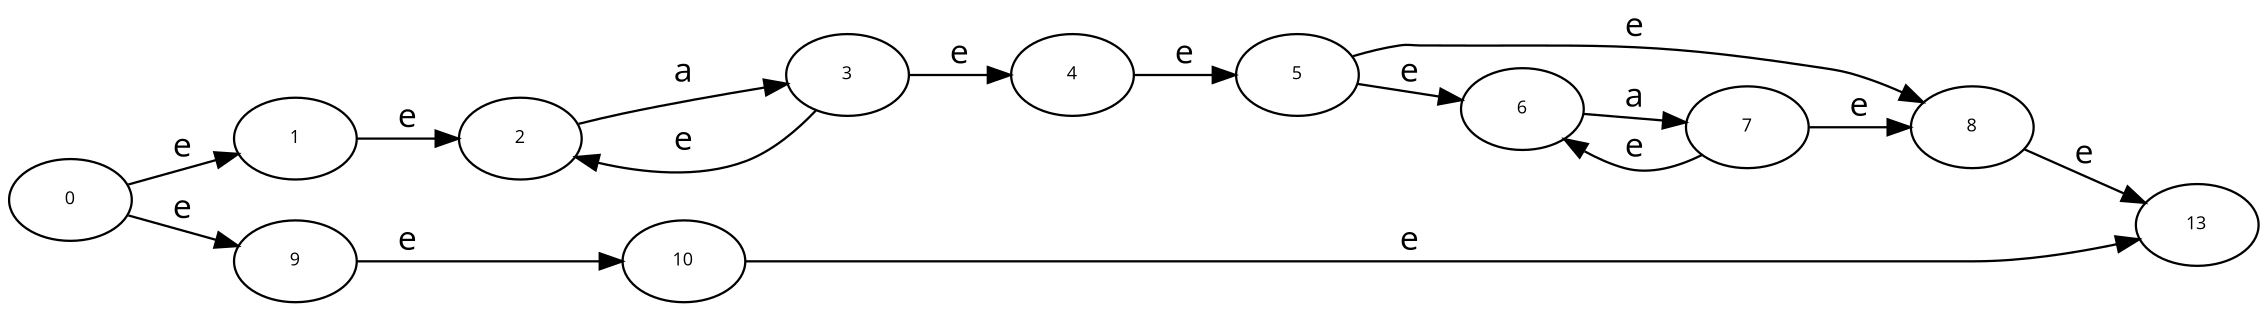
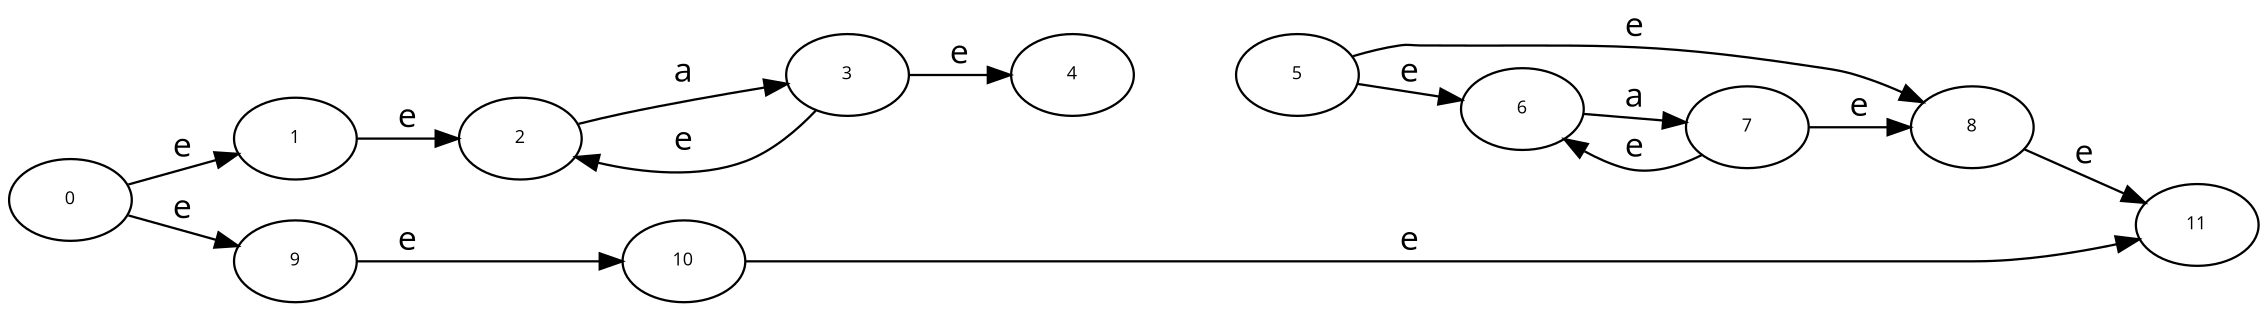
edge "4" -> "5": removed, label "e"
node "13": label "13" -> "11"
